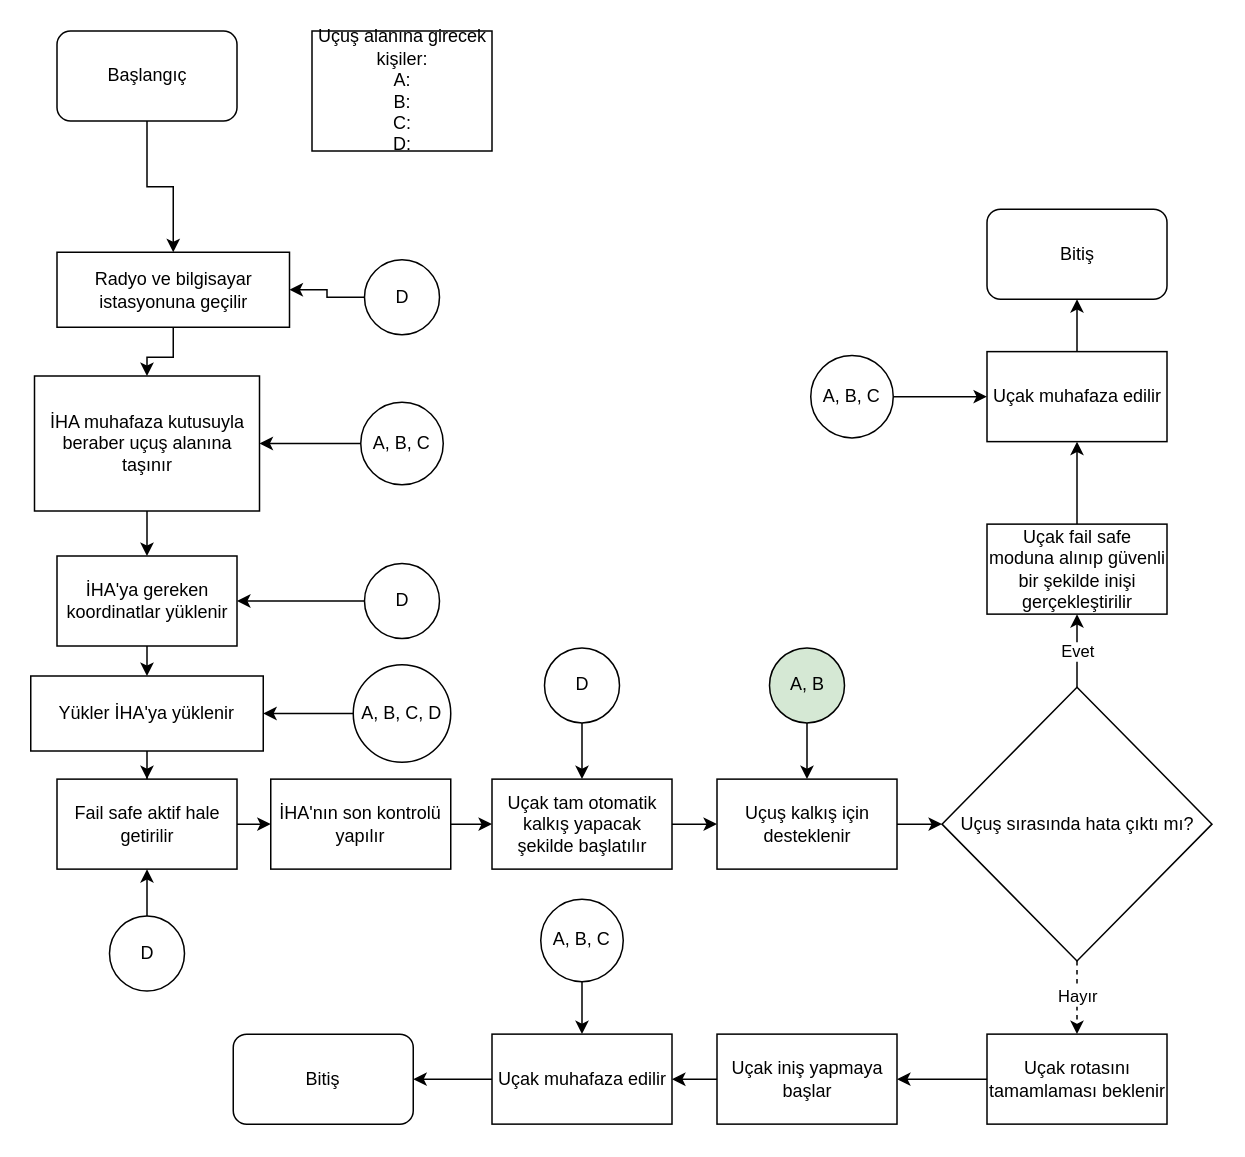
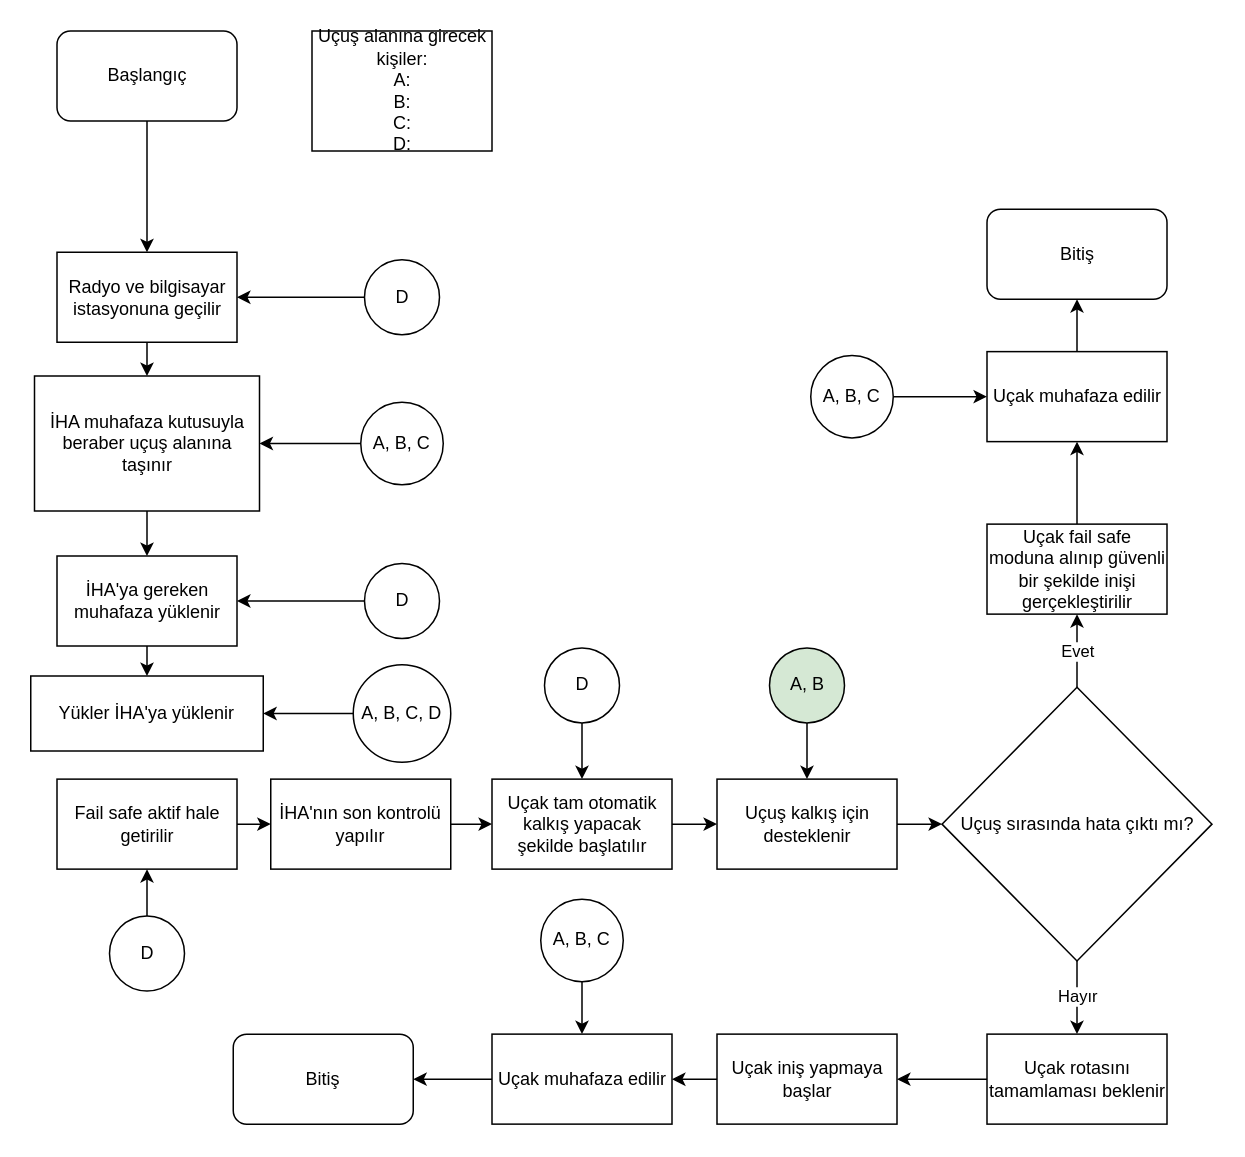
node "Radyo ve bilgisayar istasyonuna geçilir": size 233x75 -> 180x90
node "İHA'ya gereken koordinatlar yüklenir": label "İHA'ya gereken koordinatlar yüklenir" -> "İHA'ya gereken muhafaza yüklenir"
edge "Yükler İHA'ya yüklenir" -> "Fail safe aktif hale getirilir": removed
edge "Uçuş sırasında hata çıktı mı?" -> "Uçak rotasını tamamlaması beklenir": style dashed -> solid
